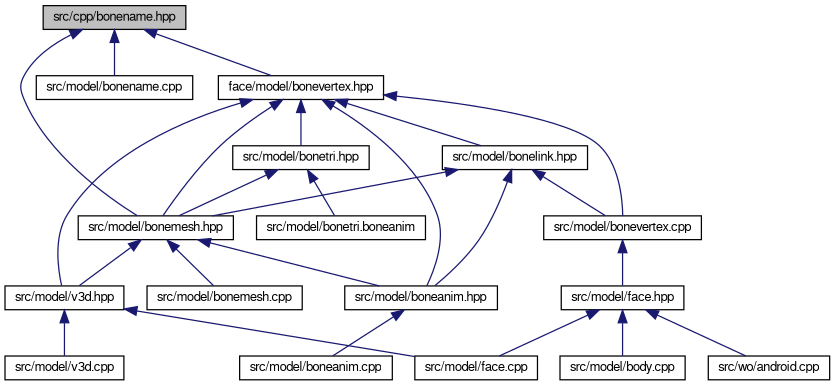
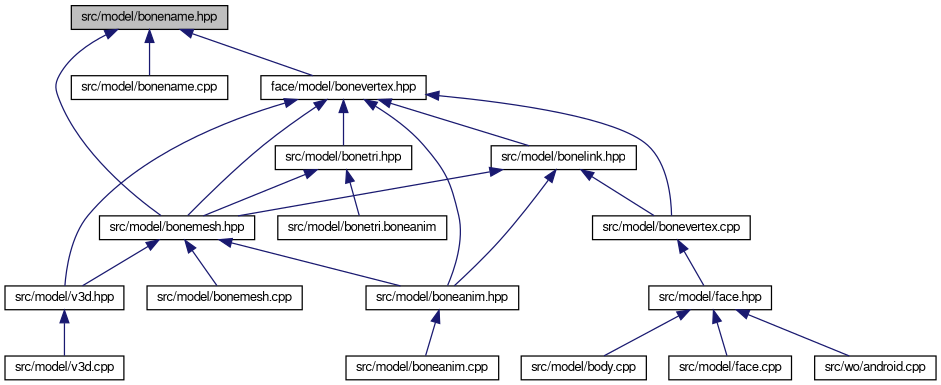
node "src/cpp/bonename.hpp": label "src/cpp/bonename.hpp" -> "src/model/bonename.hpp"
edge "src/model/face.cpp" -> "src/model/v3d.hpp": removed
